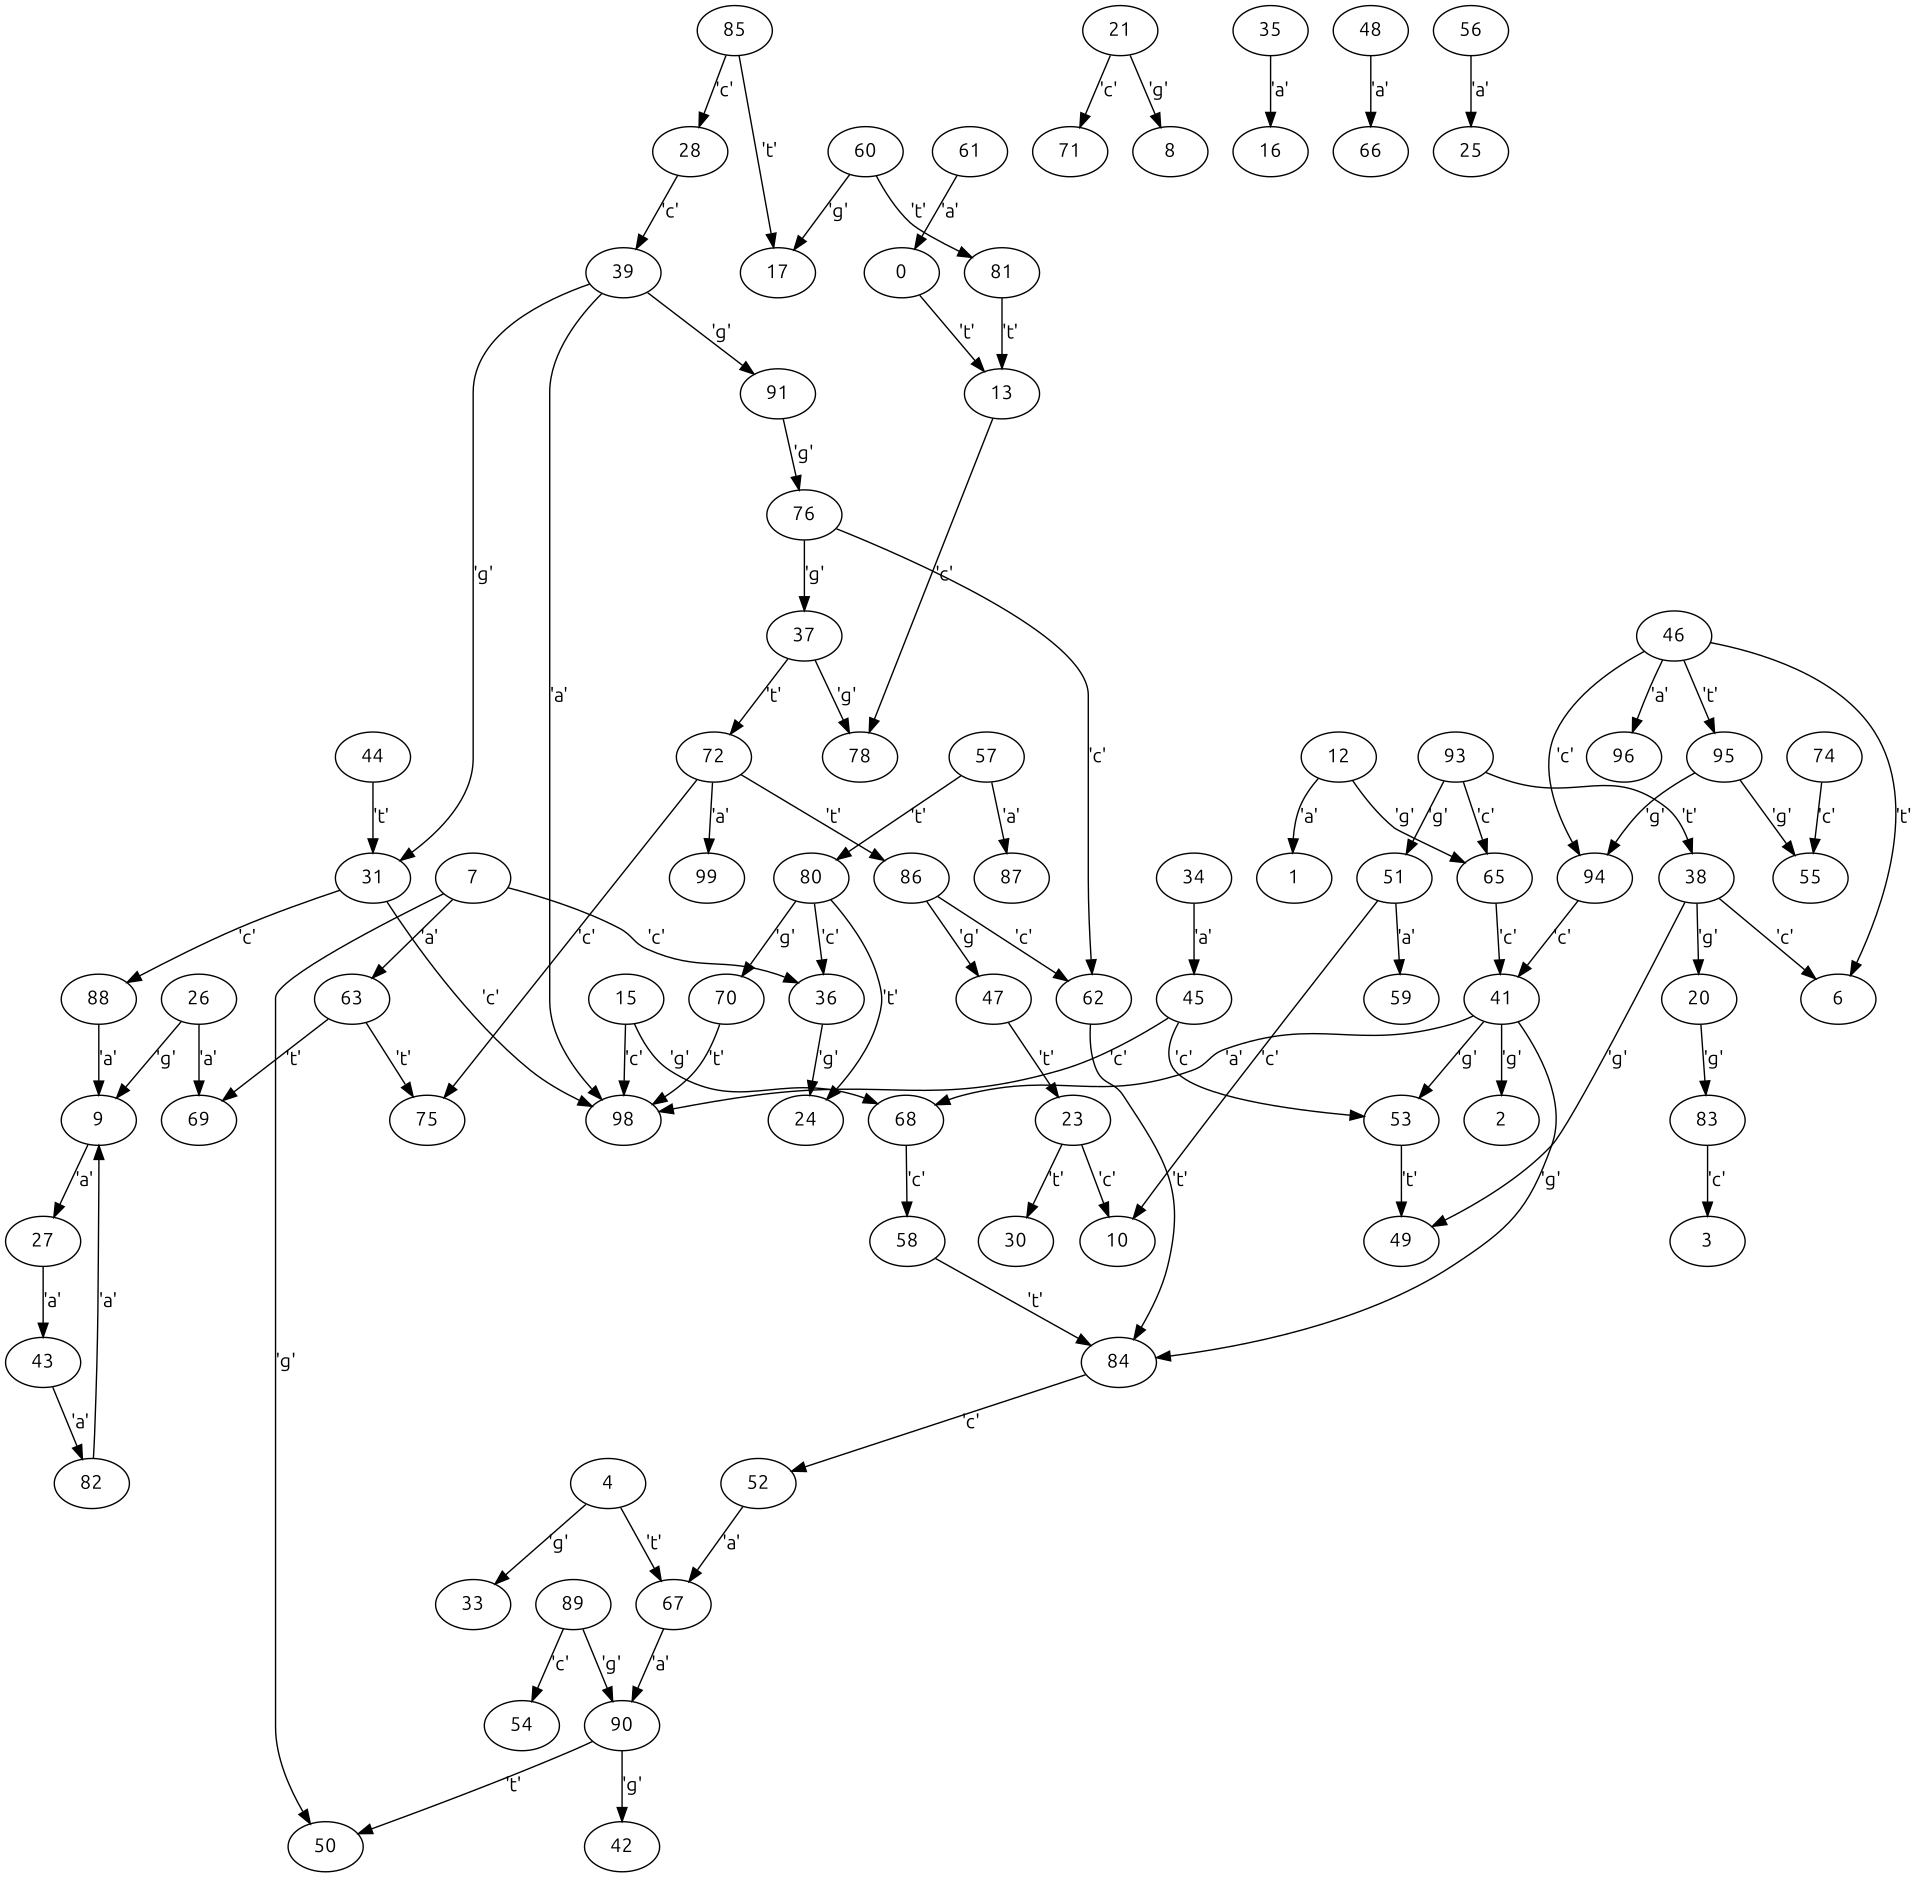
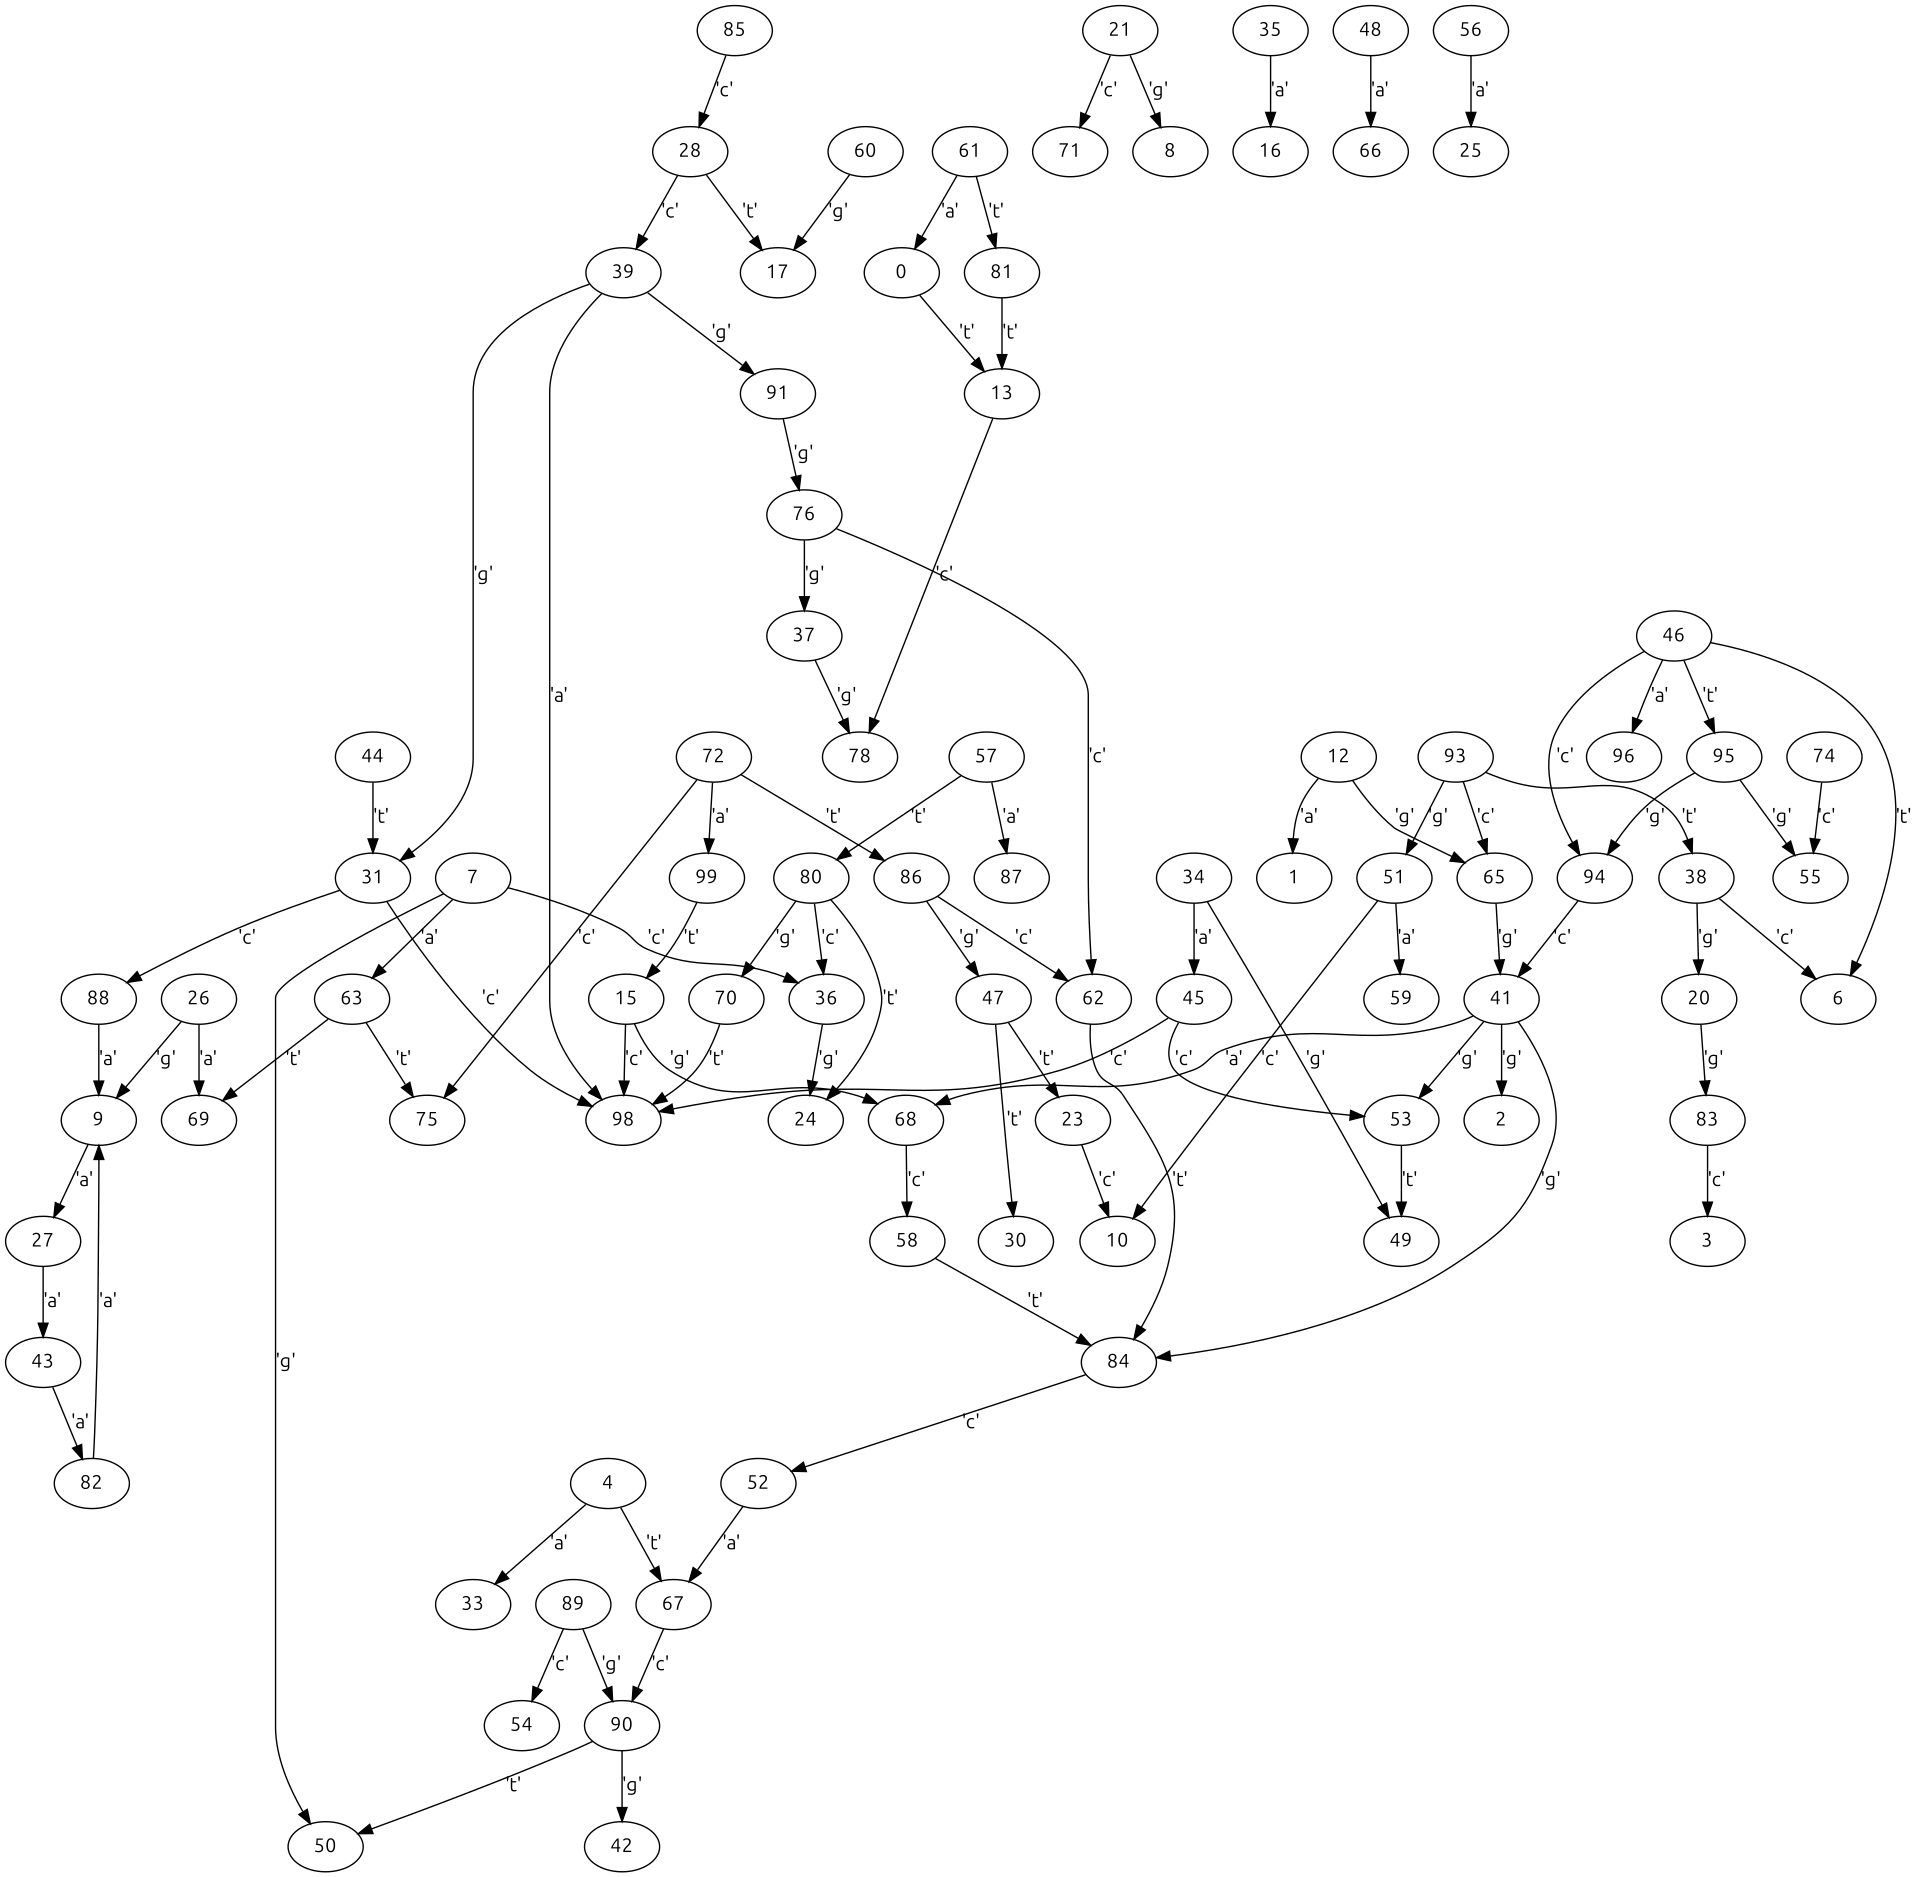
edge "85" -> "17": now "28" -> "17"
edge "60" -> "81": now "61" -> "81"
edge "37" -> "72": removed, label "'t'"
edge "99" -> "15": added, label "'t'"
edge "65" -> "41": label "'c'" -> "'g'"
edge "38" -> "49": now "34" -> "49"
edge "23" -> "30": now "47" -> "30"
edge "4" -> "33": label "'g'" -> "'a'"
edge "67" -> "90": label "'a'" -> "'c'"
